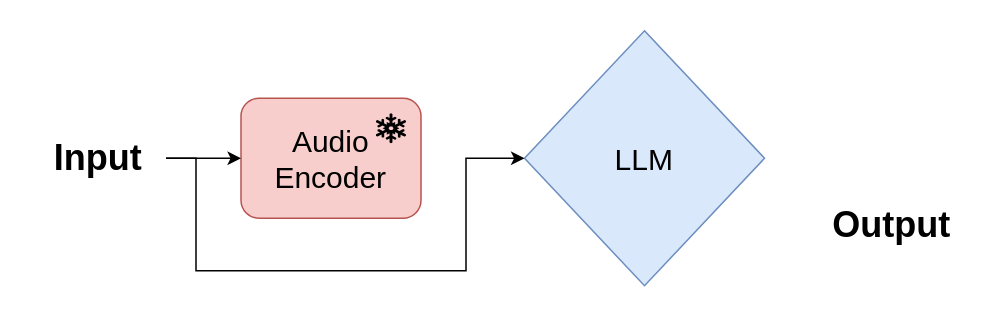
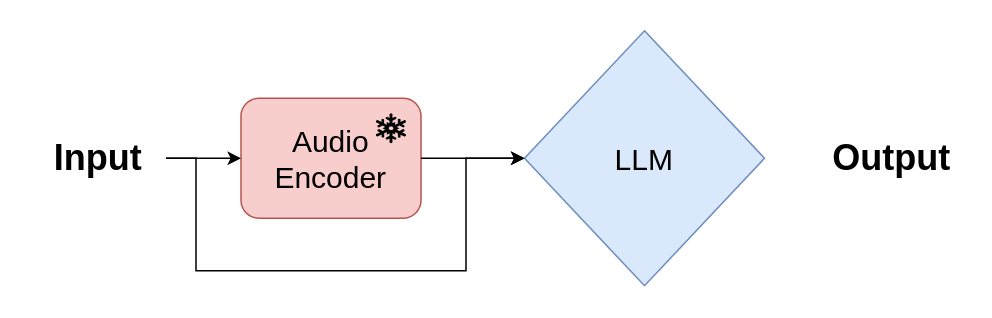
edge "Audio Encoder" -> "LLM": added
node "Output": moved (892, 226) -> (892, 158)
